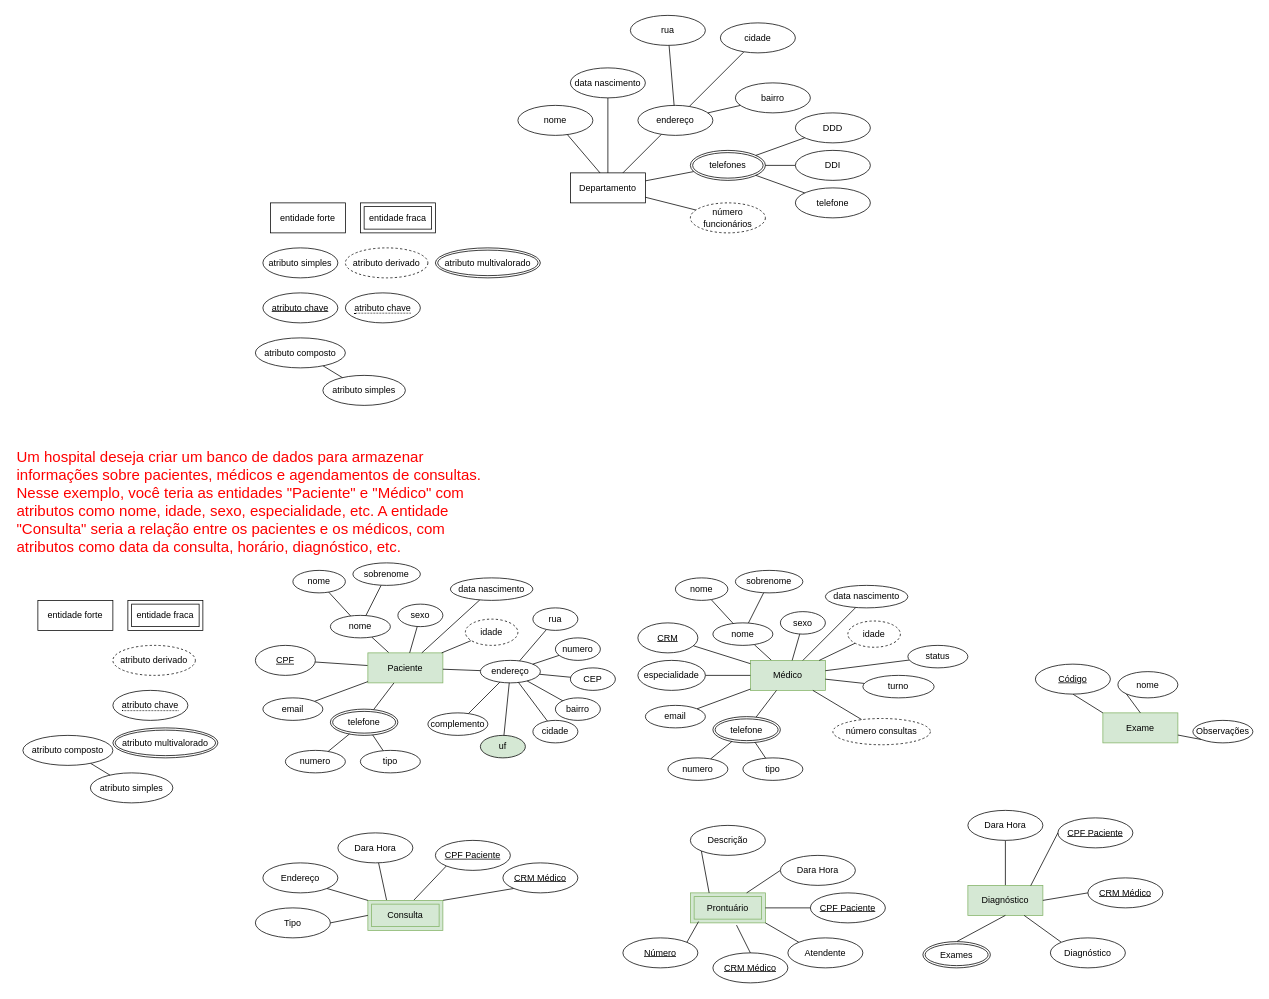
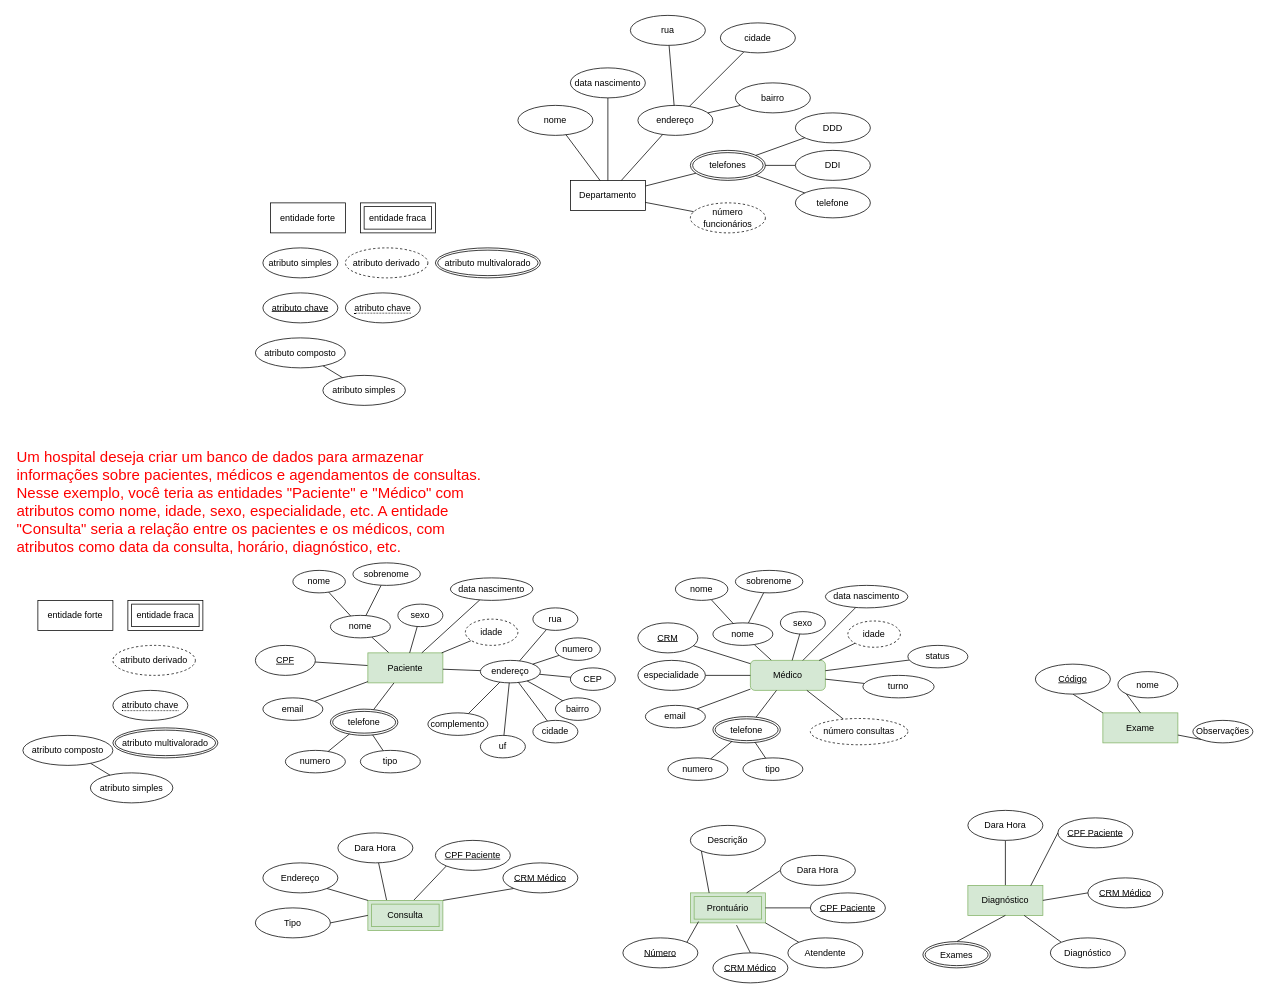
node "Departamento": moved (608, 188) -> (608, 195)
node "Médico": shape rectangle -> rounded rectangle
node "número consultas": moved (882, 732) -> (859, 732)
node "uf": fillcolor #d5e8d4 -> #ffffff
